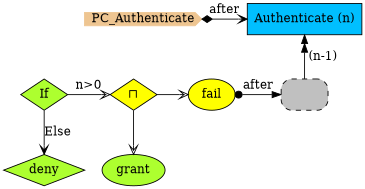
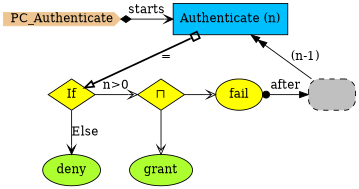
edge "PC_Authenticate" -- "Authenticate (n)": label "after" -> "starts"
edge "Authenticate (n)" -- "If": added, label "="
node "If": fillcolor greenyellow -> yellow
node "deny": shape diamond -> ellipse
